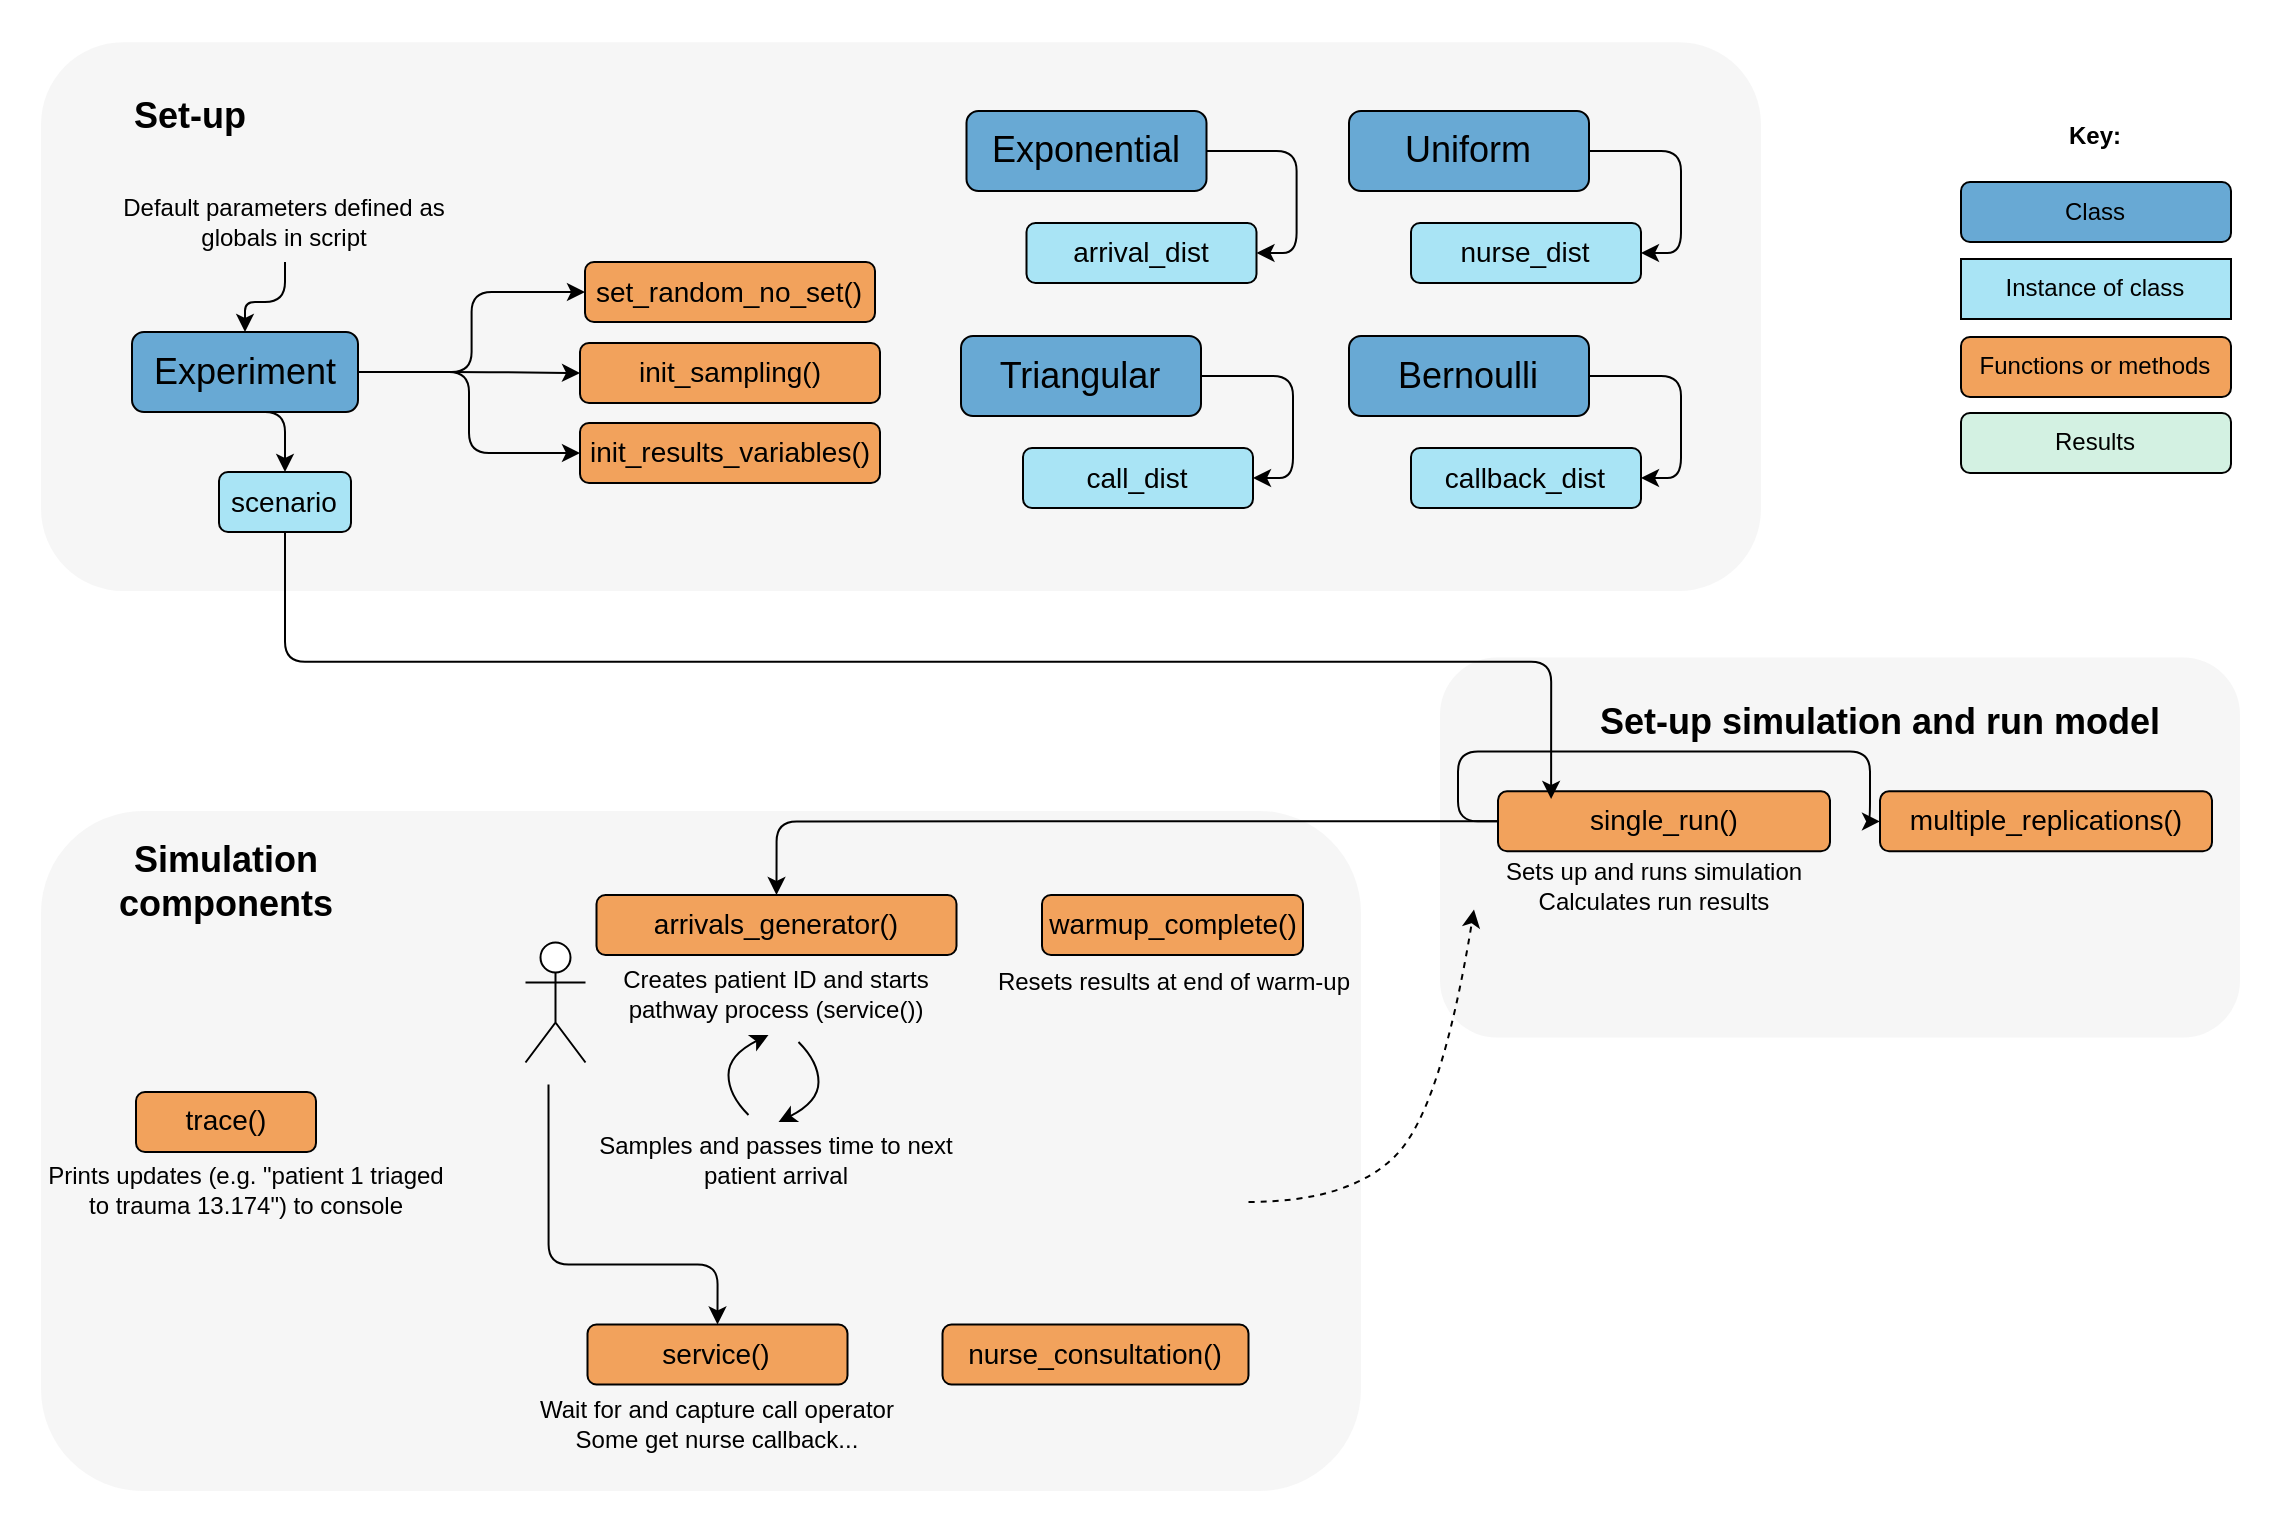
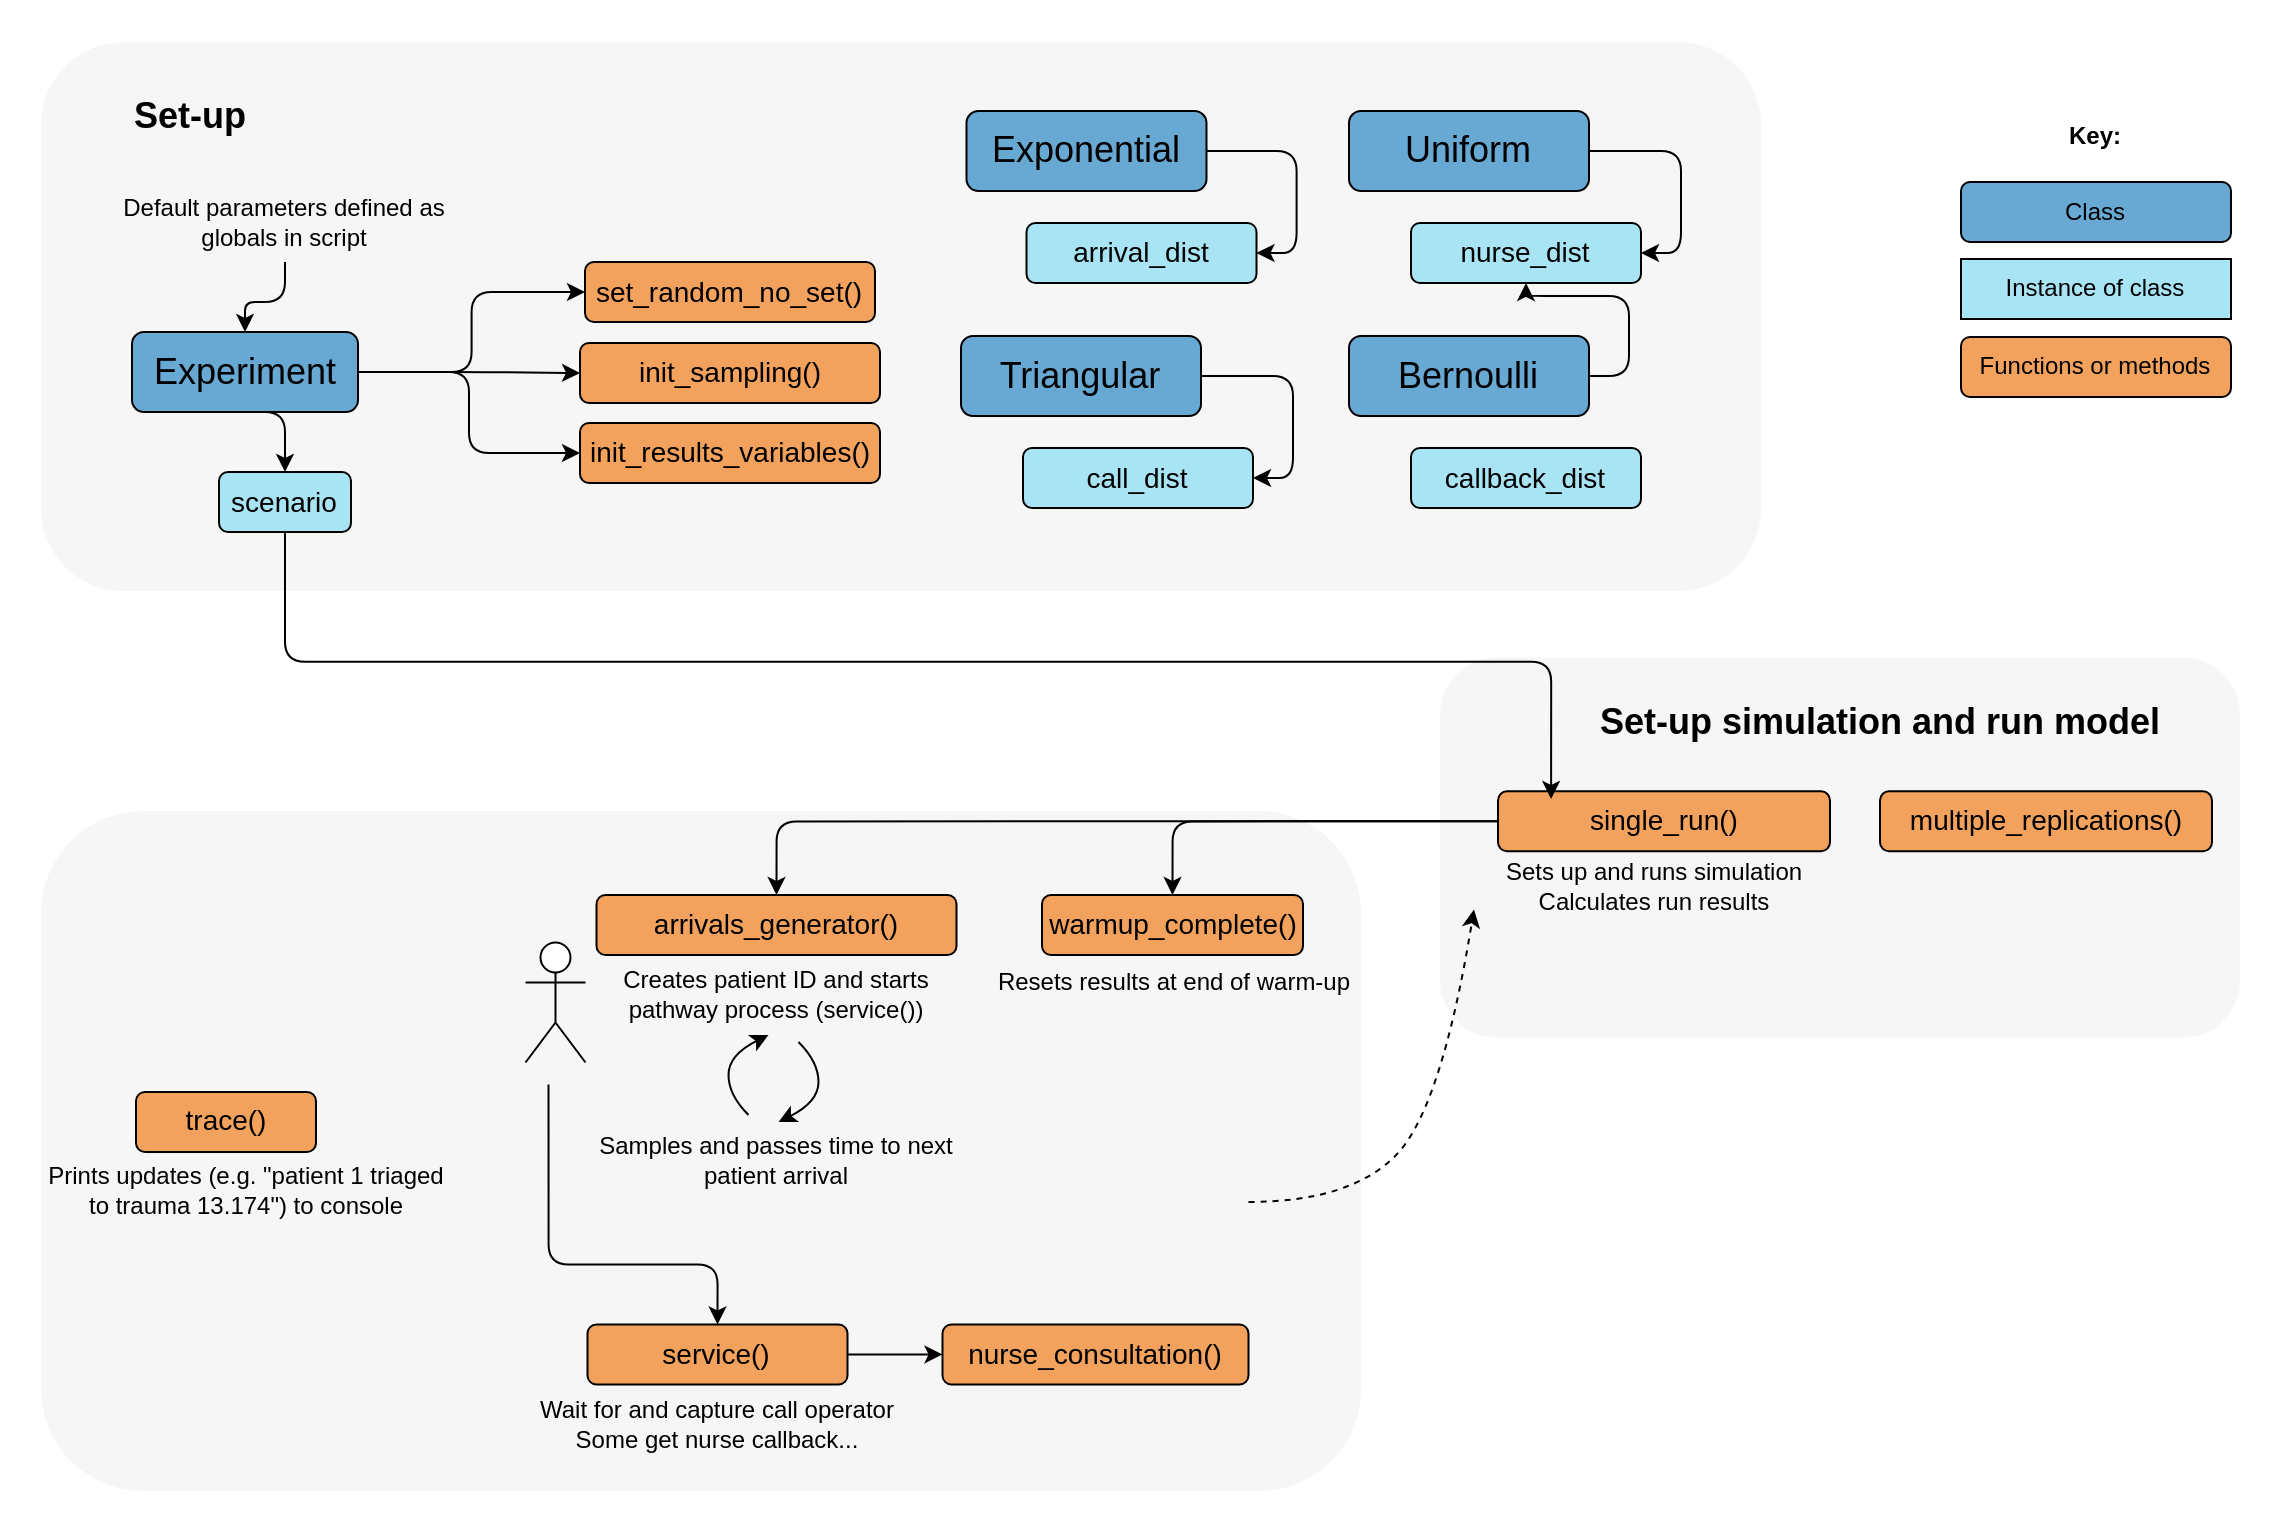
edge "Bernoulli" -> "callback_dist": now "Bernoulli" -> "nurse_dist"
node "Results": removed
edge "single_run()" -> "multiple_replications()": now "single_run()" -> "warmup_complete()"
node "Simulation components": removed
edge "service()" -> "nurse_consultation()": added
